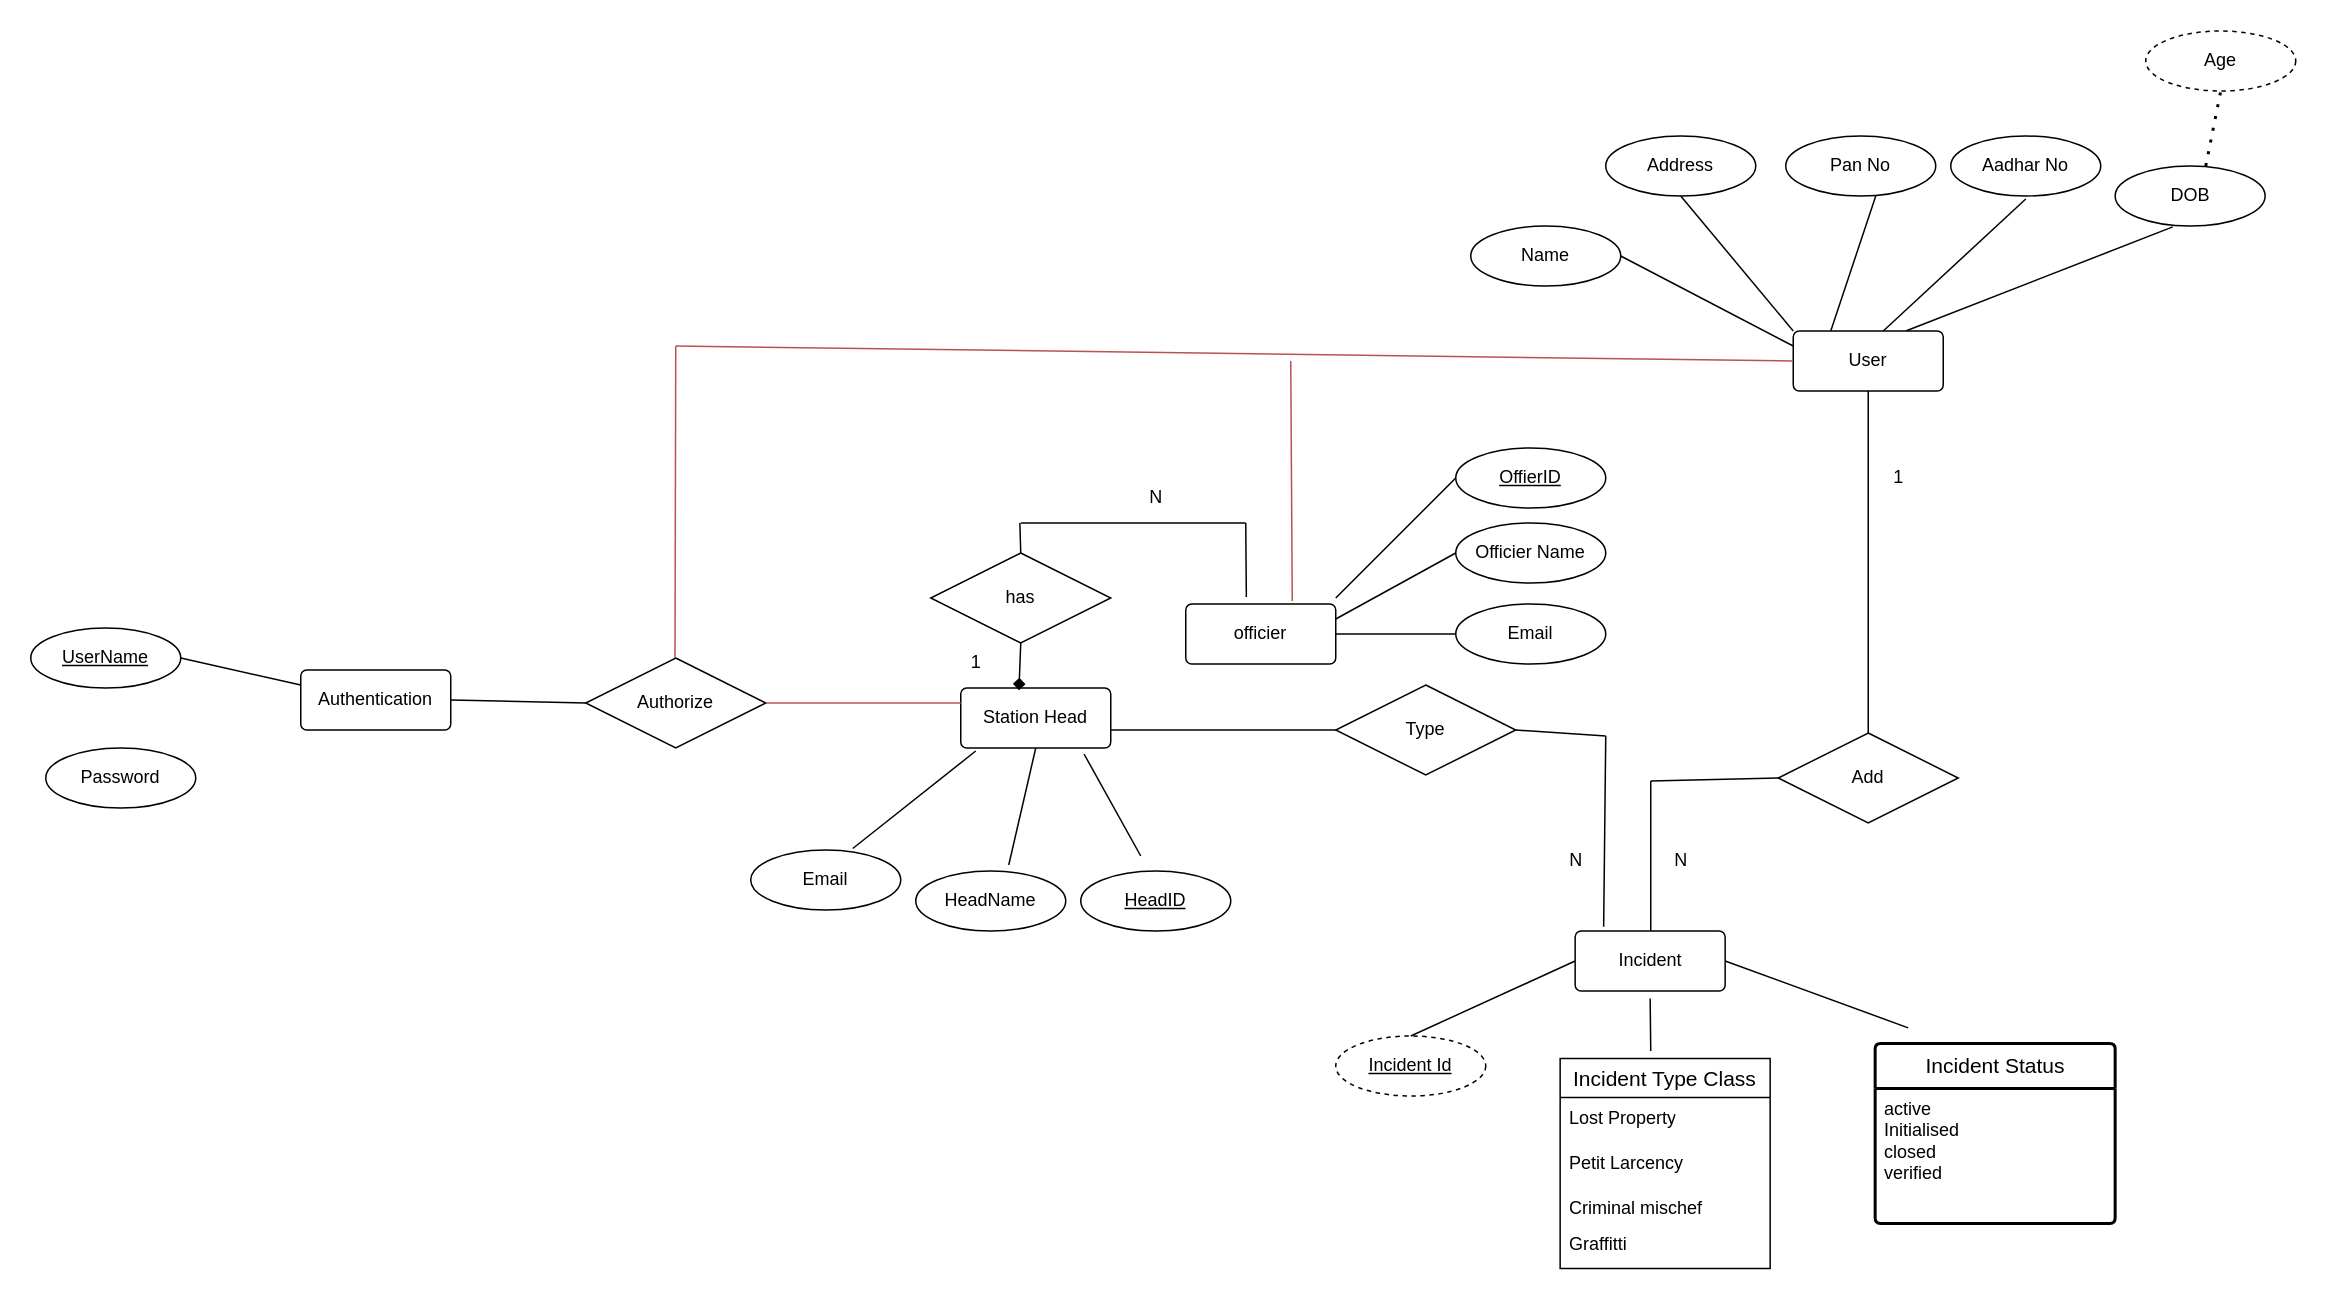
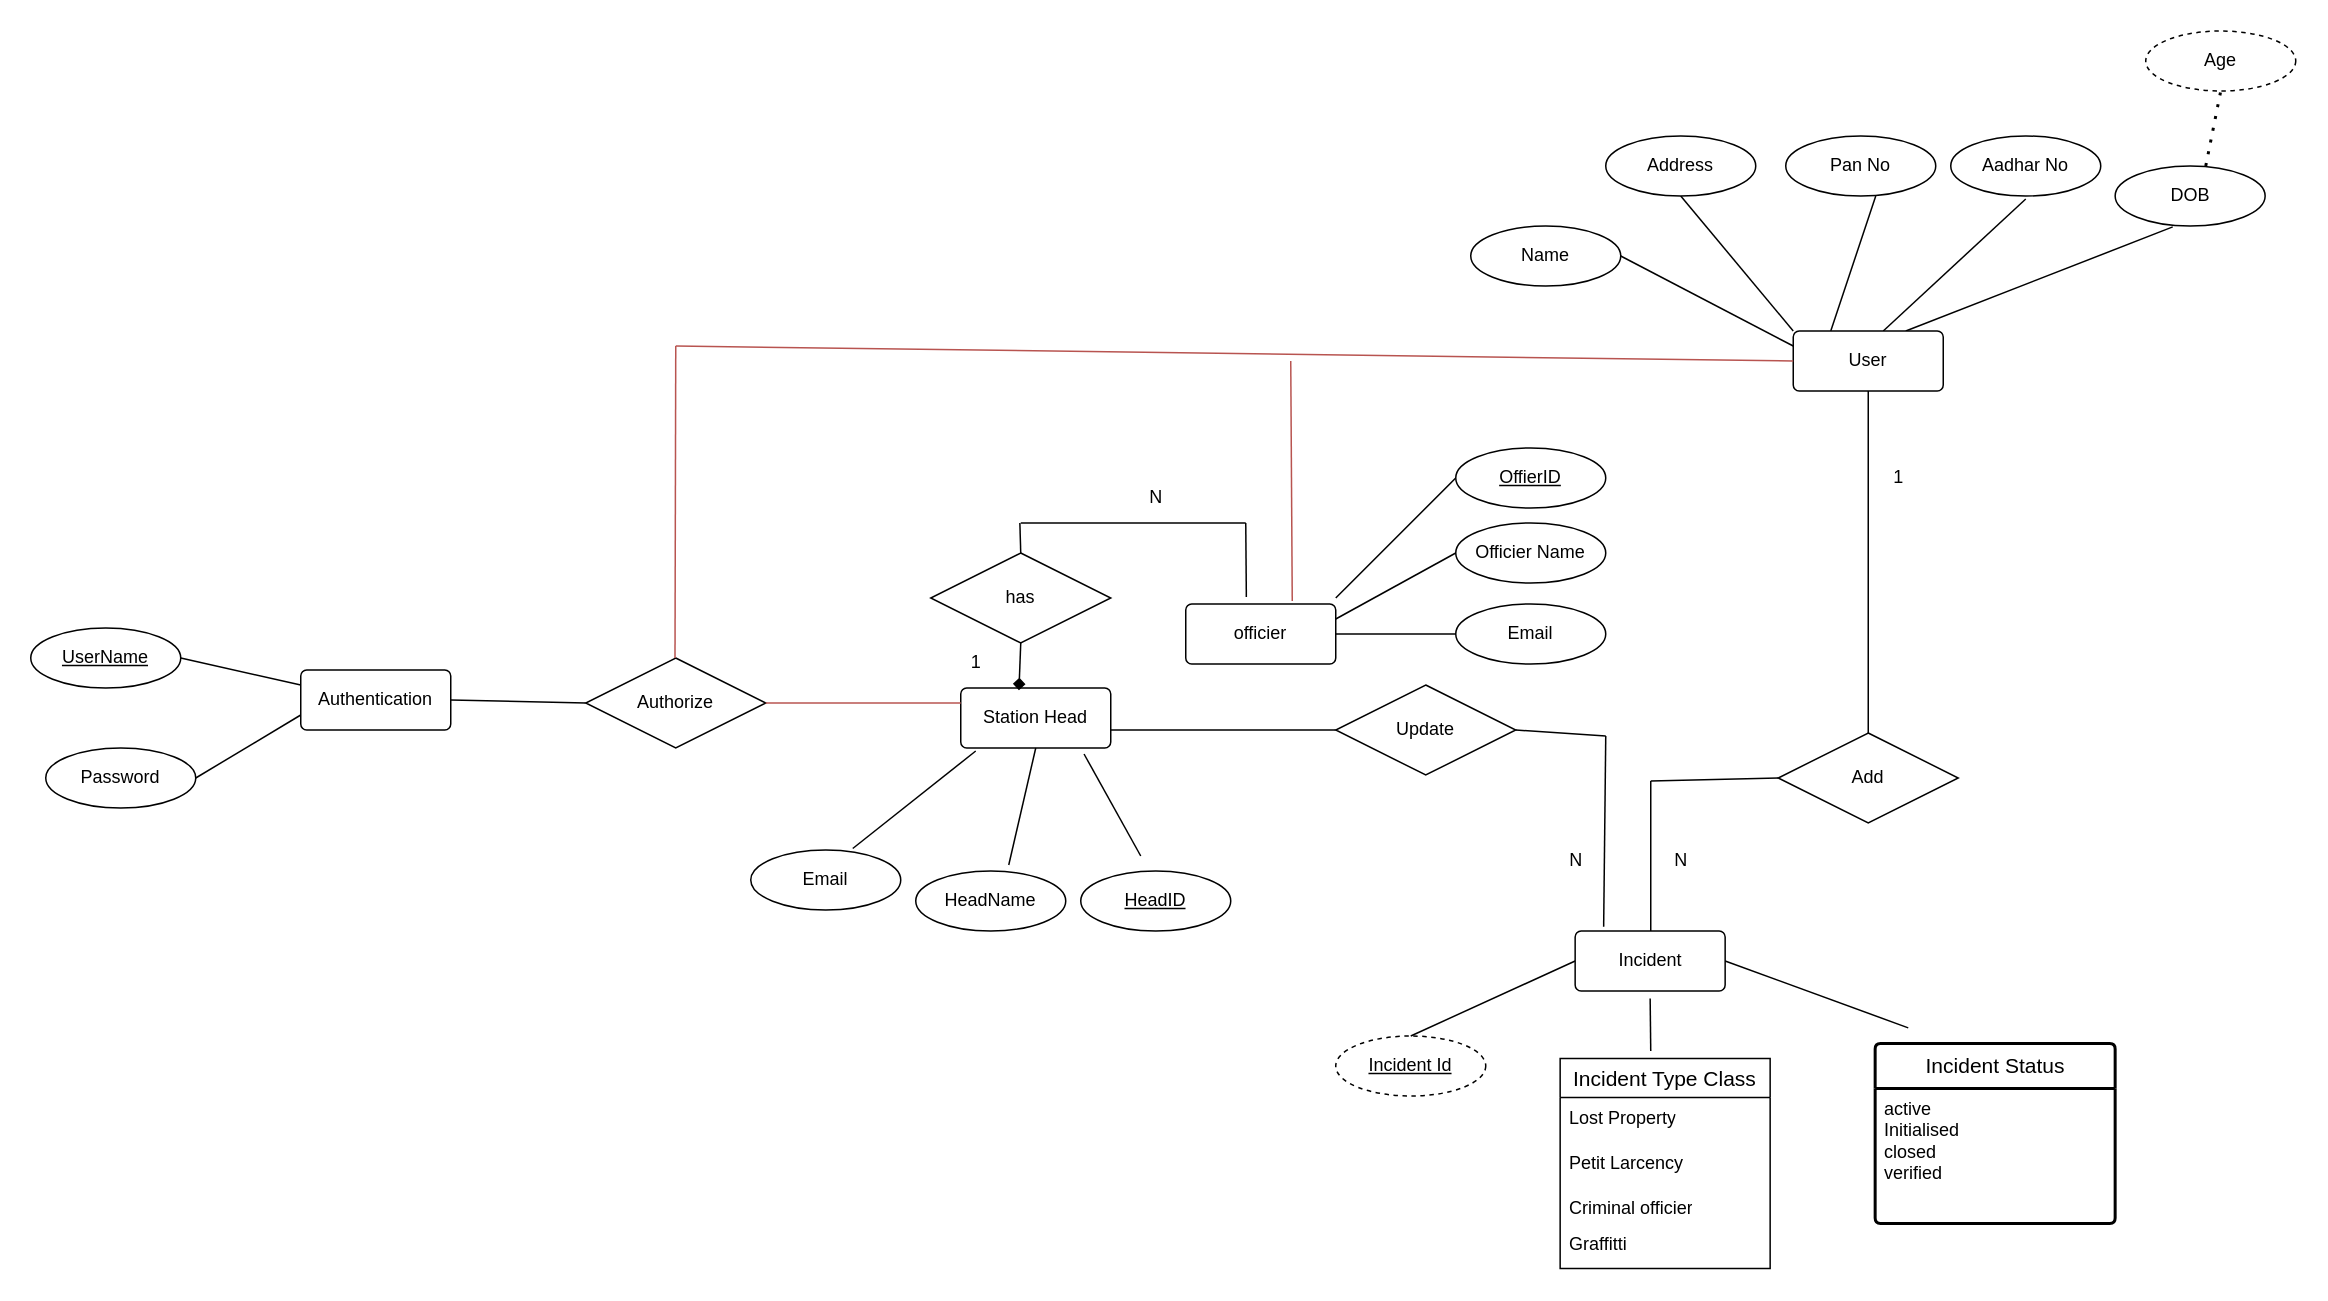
node "Type": label "Type" -> "Update"
edge "Authentication" -- "Password": added
node "Criminal mischef": label "Criminal mischef" -> "Criminal officier"
